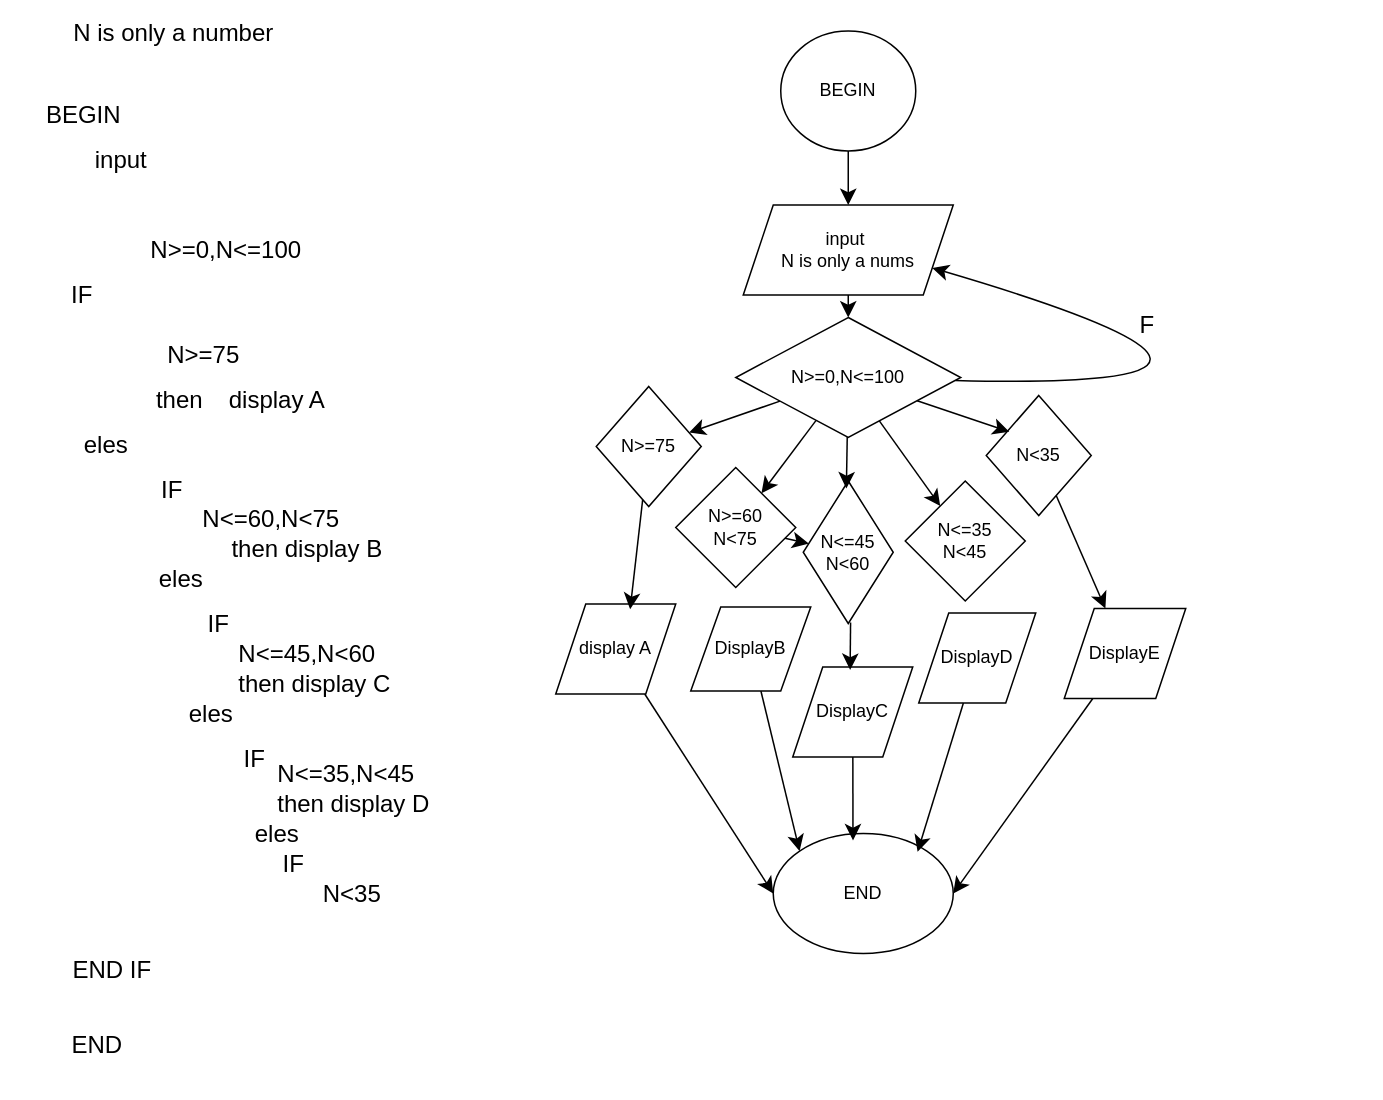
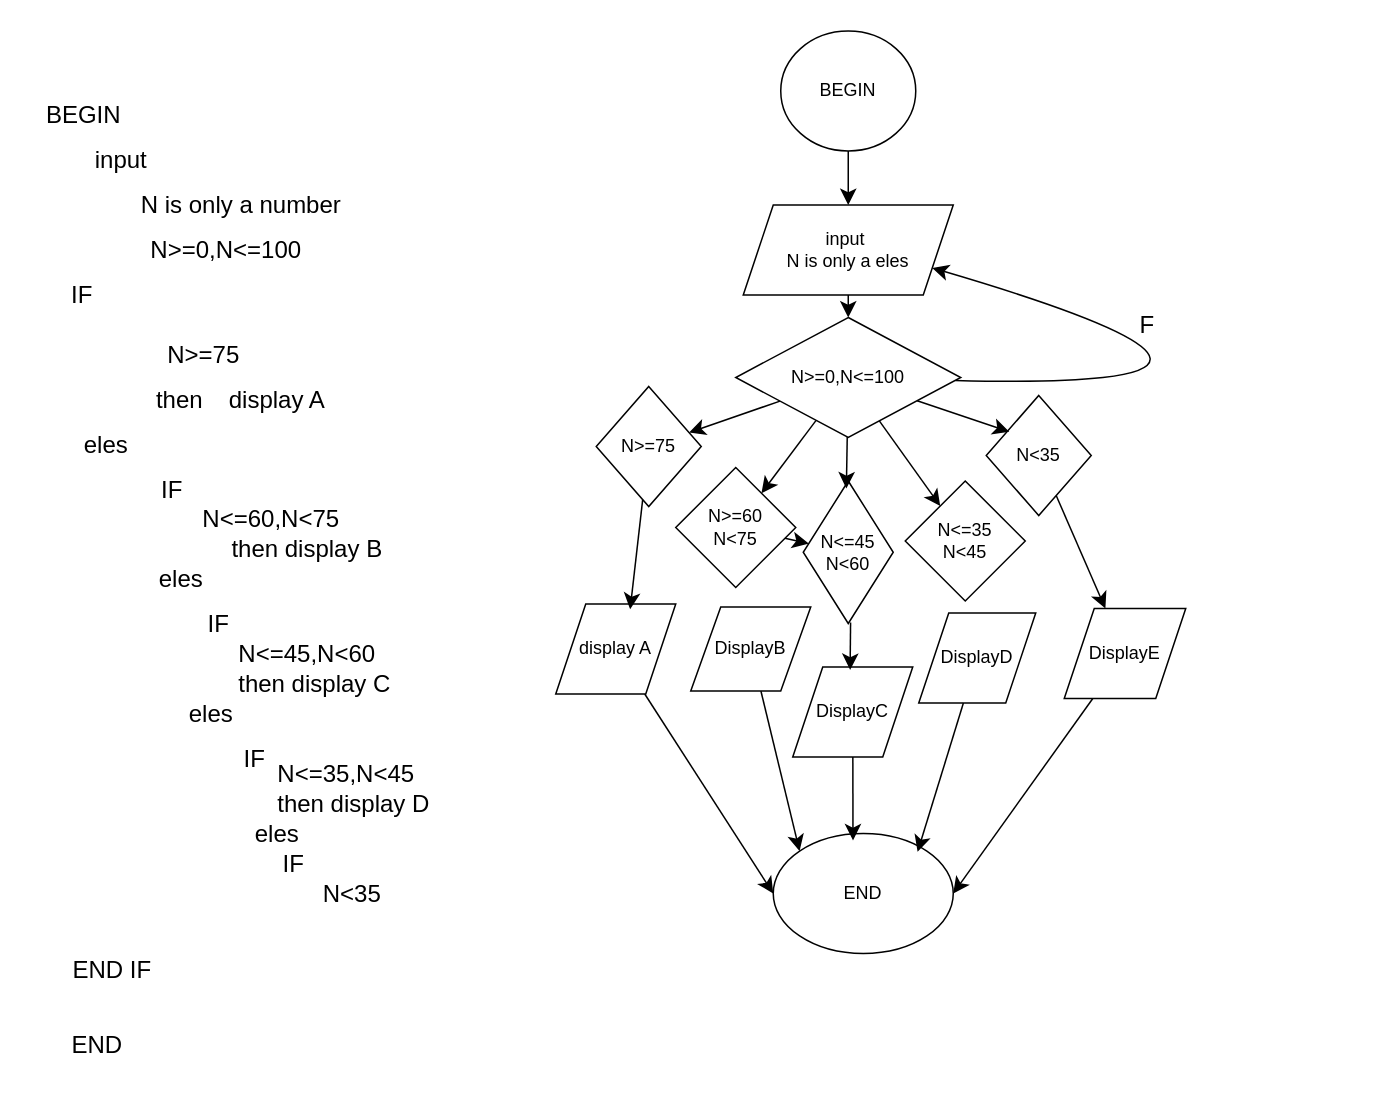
node "N is only a number": moved (173, 32) -> (241, 205)
node "input N is only a nums": label "input N is only a nums" -> "input N is only a eles"
